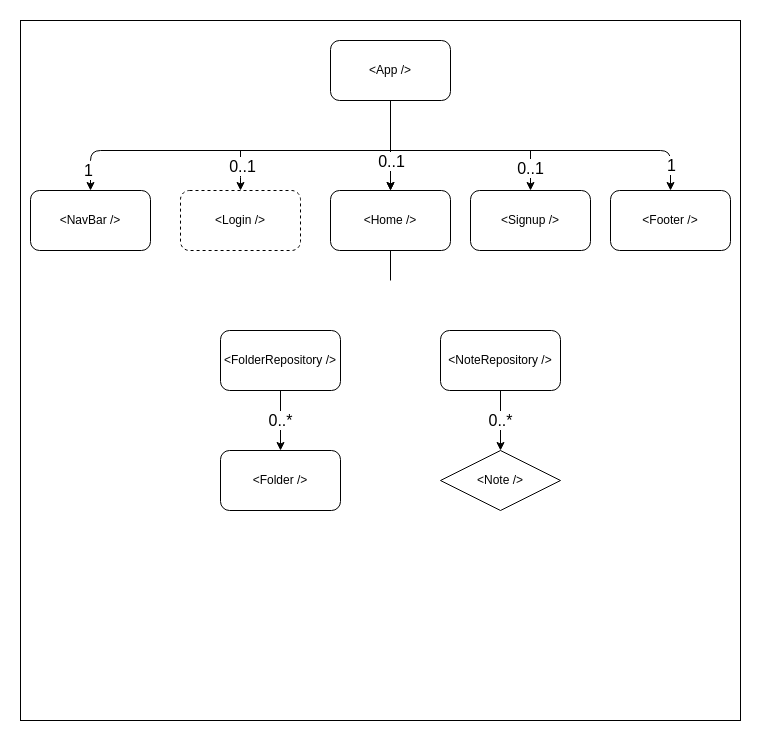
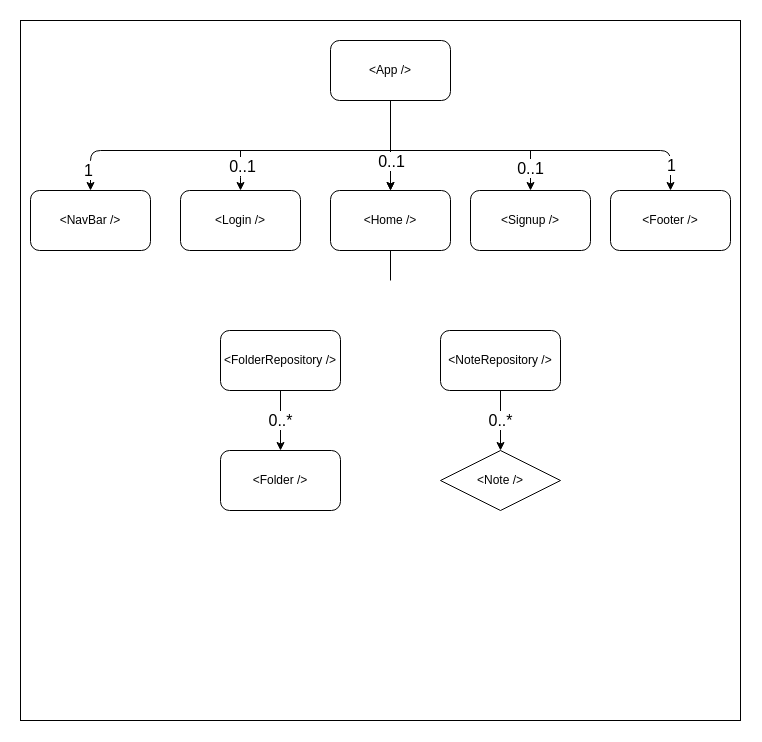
node "<Login />": style dashed -> solid
